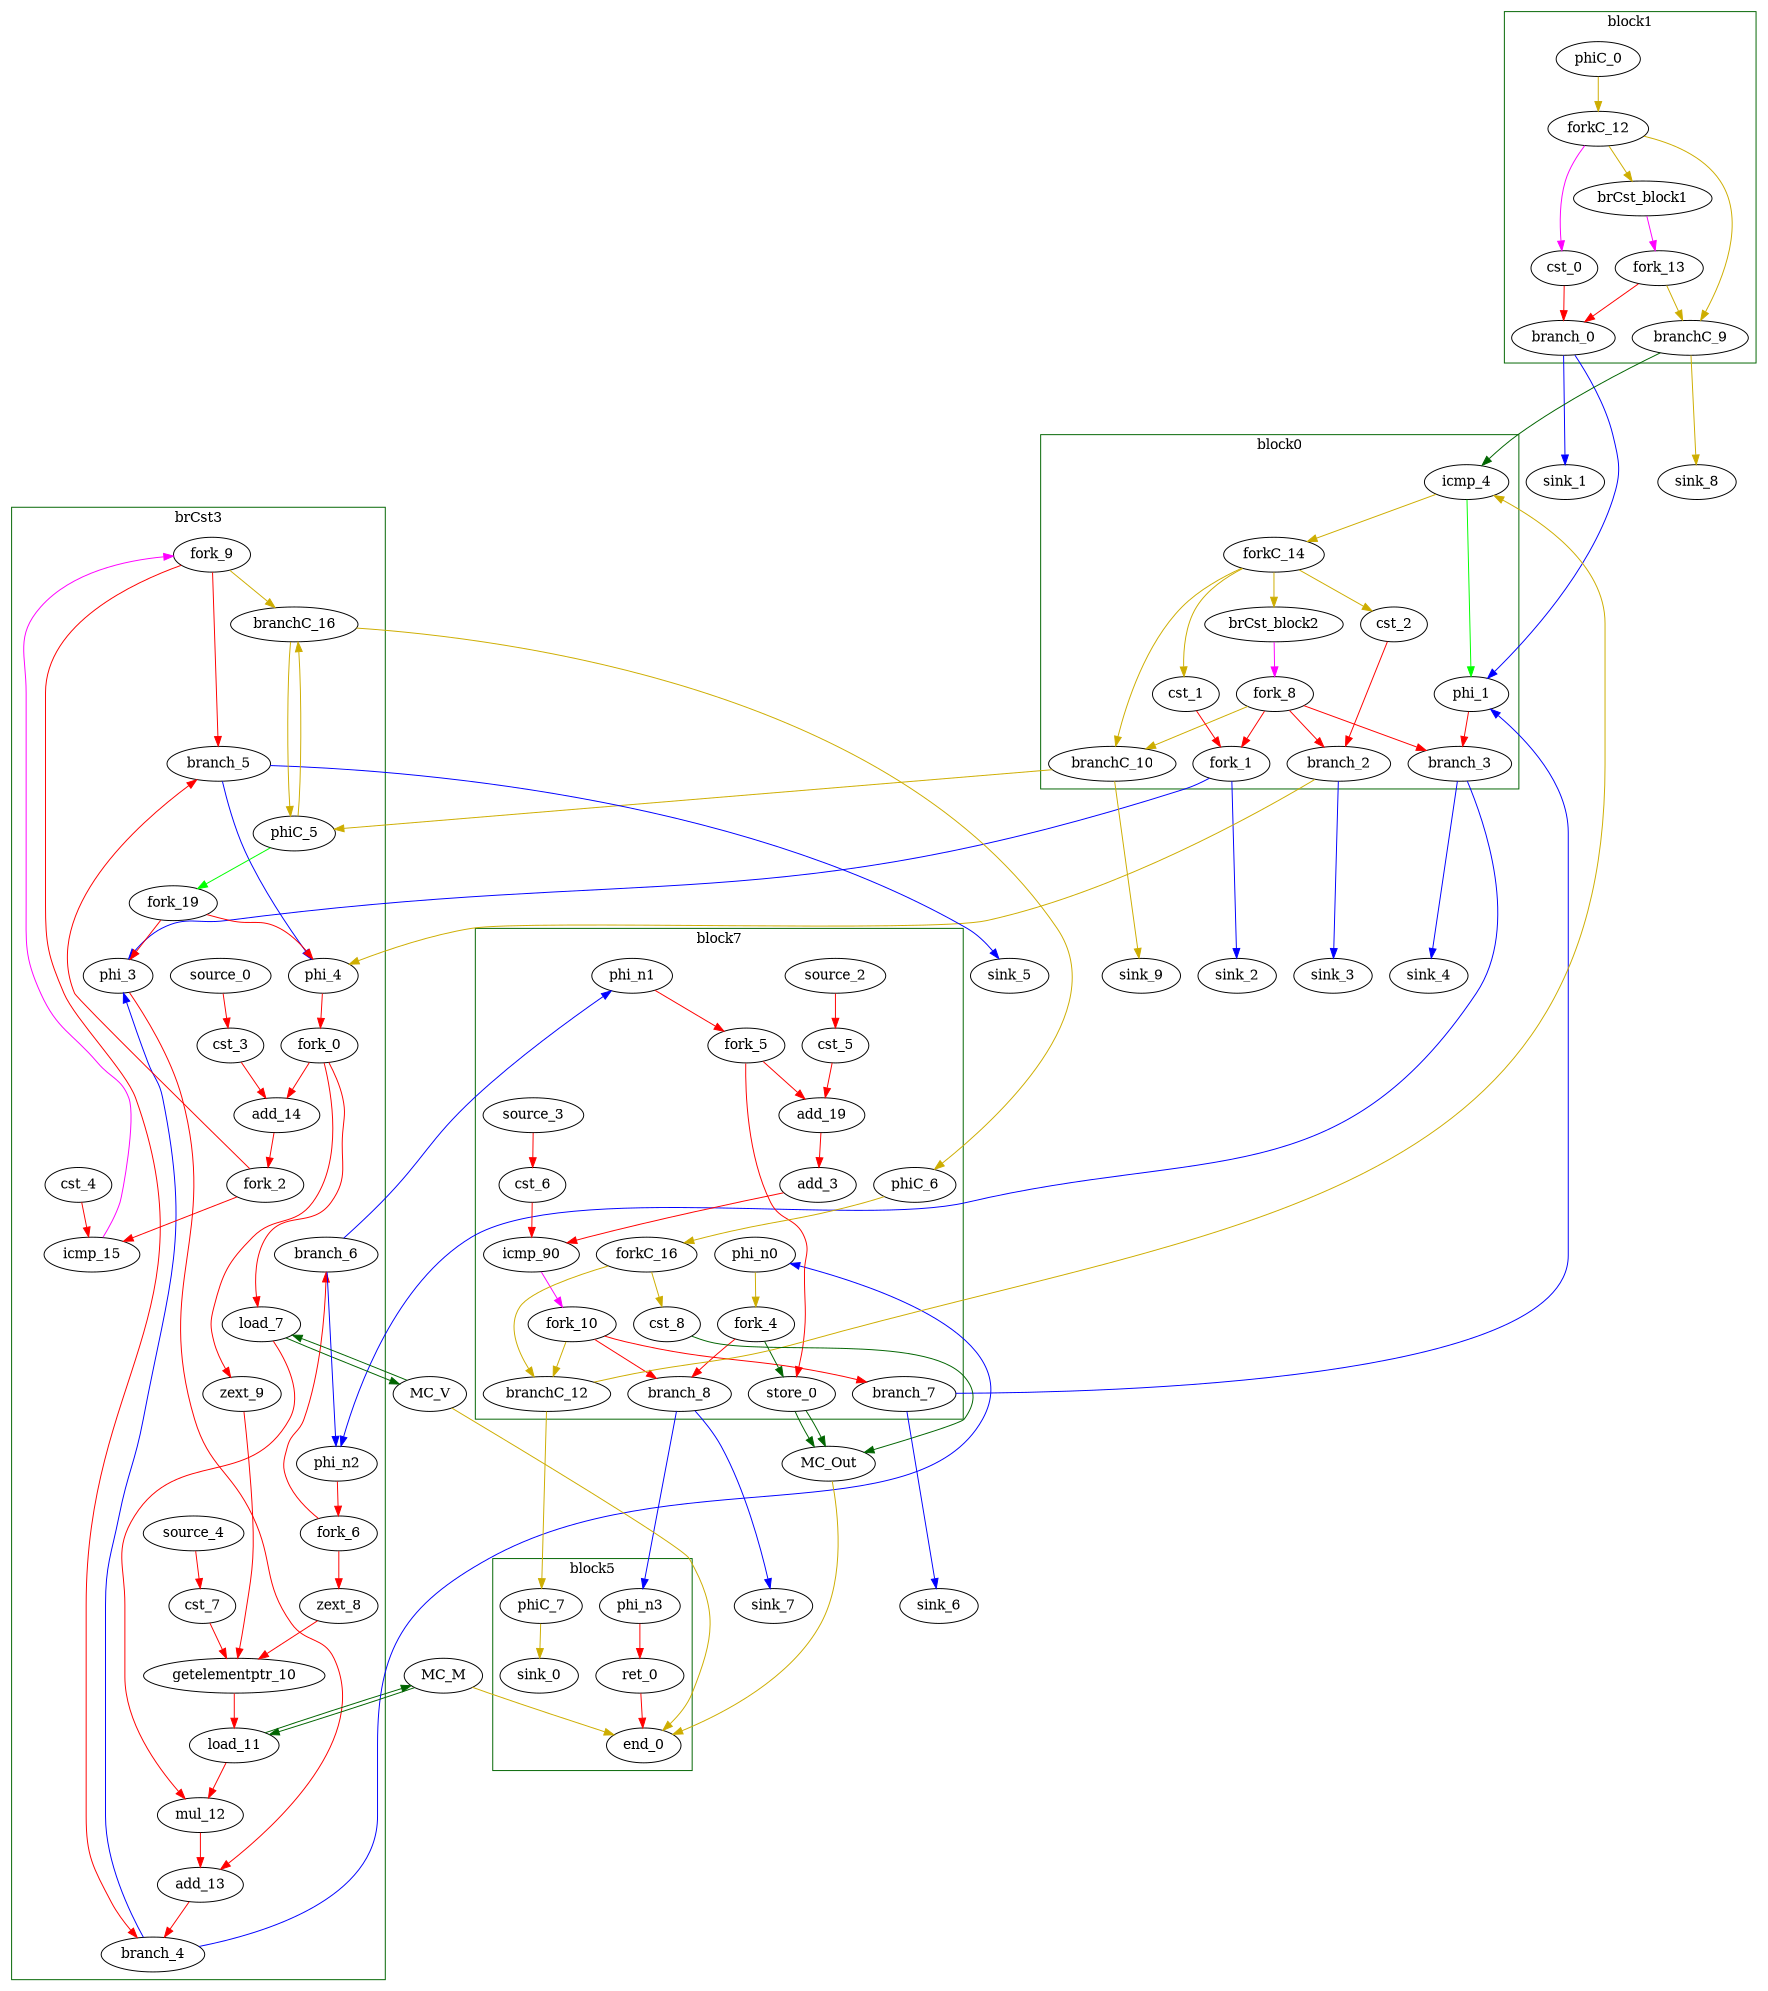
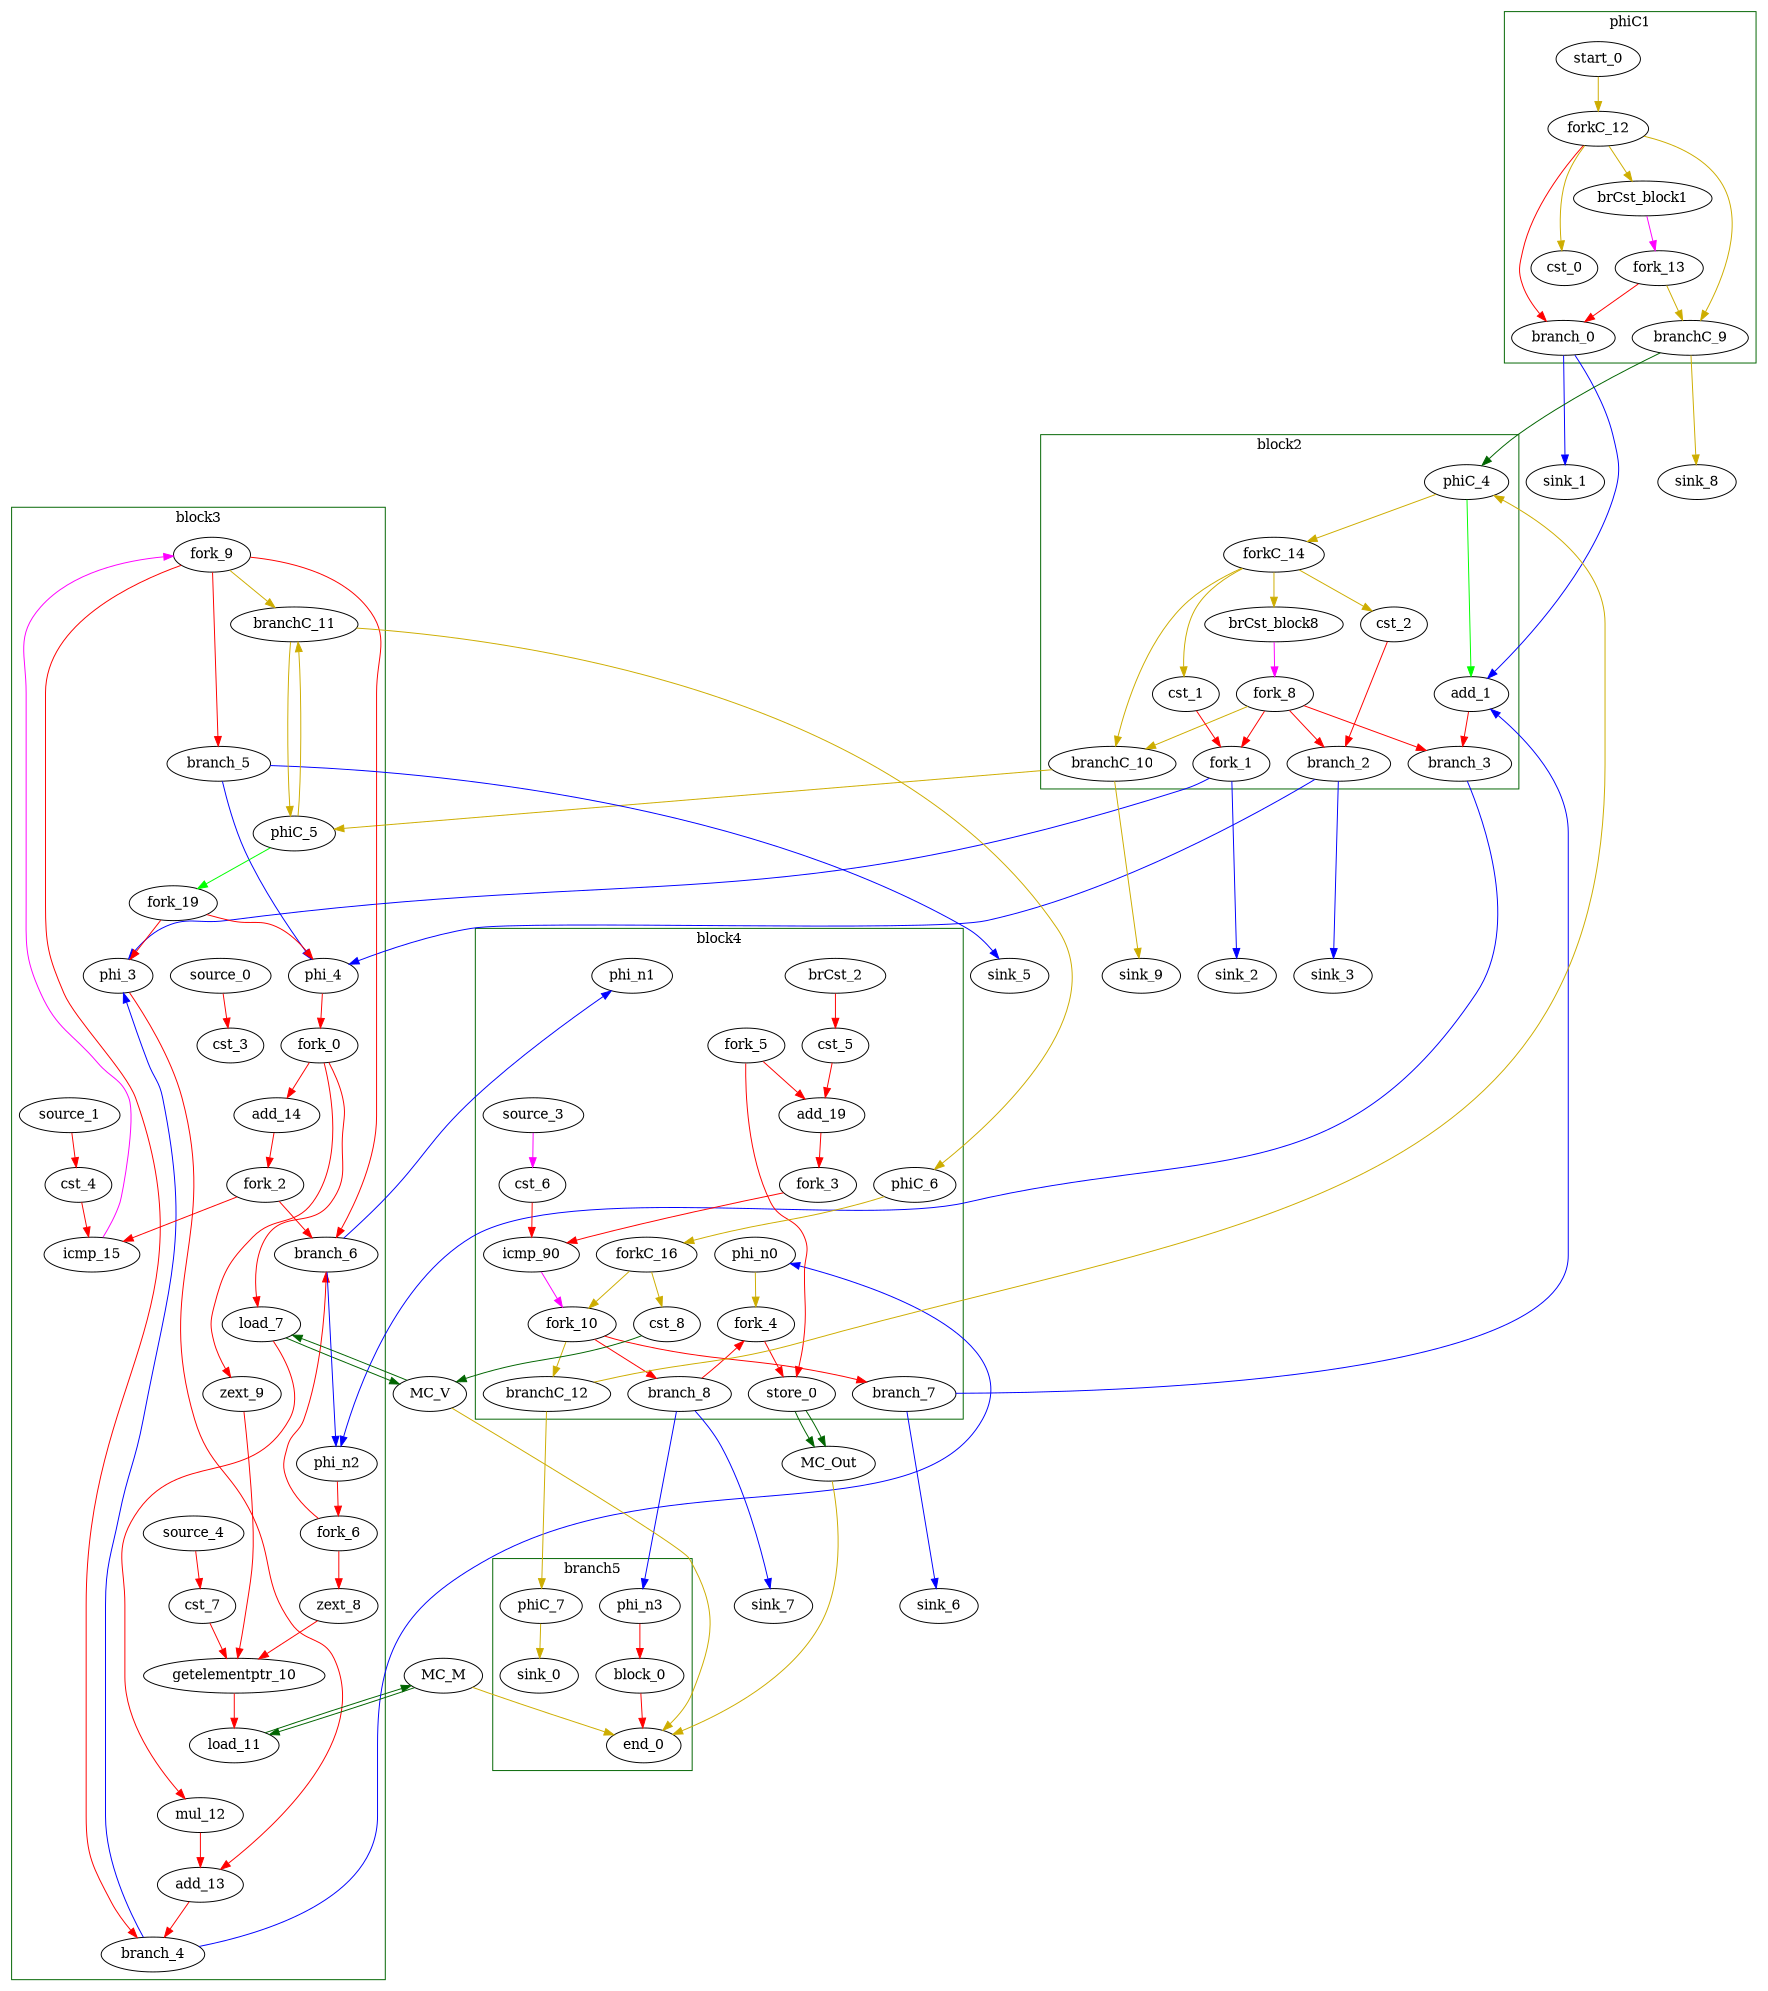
cluster "block1": label "block1" -> "phiC1"
node "phiC_0": label "phiC_0" -> "start_0"
edge "forkC_12" -> "cst_0": color magenta -> gold3
edge "cst_0" -> "branch_0": now "forkC_12" -> "branch_0"
cluster "block0": label "block0" -> "block2"
node "icmp_4": label "icmp_4" -> "phiC_4"
cluster "brCst3": label "brCst3" -> "block3"
node "branchC_16": label "branchC_16" -> "branchC_11"
node "brCst_block2": label "brCst_block2" -> "brCst_block8"
node "phi_1": label "phi_1" -> "add_1"
edge "fork_9" -> "branch_6": added
edge "branch_2" -> "phi_4": color gold3 -> blue
cluster "block7": label "block7" -> "block4"
node "source_2": label "source_2" -> "brCst_2"
node "sink_4": removed
edge "fork_2" -> "branch_5": now "fork_2" -> "branch_6"
edge "phi_n1" -> "fork_5": removed
edge "cst_3" -> "add_14": removed
node "source_1": added
edge "source_3" -> "cst_6": color red -> magenta
node "add_3": label "add_3" -> "fork_3"
edge "forkC_16" -> "branchC_12": now "forkC_16" -> "fork_10"
edge "fork_4" -> "branch_8": reversed
edge "cst_8" -> "MC_Out": now "cst_8" -> "MC_V"
edge "fork_4" -> "store_0": color darkgreen -> red
cluster "block5": label "block5" -> "branch5"
node "ret_0": label "ret_0" -> "block_0"
edge "load_11" -> "mul_12": removed
